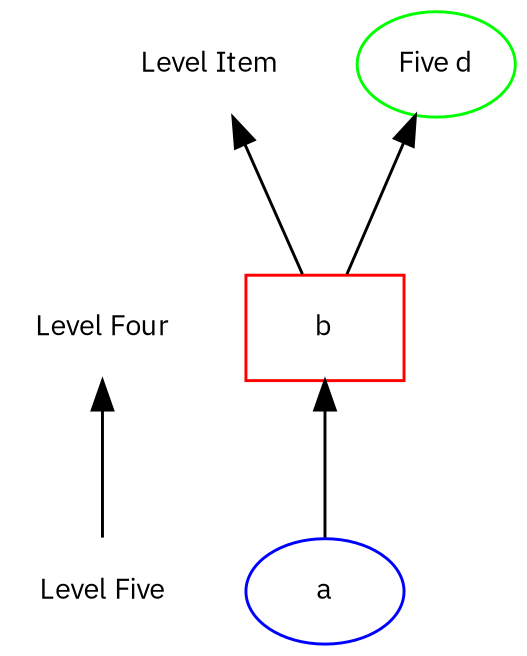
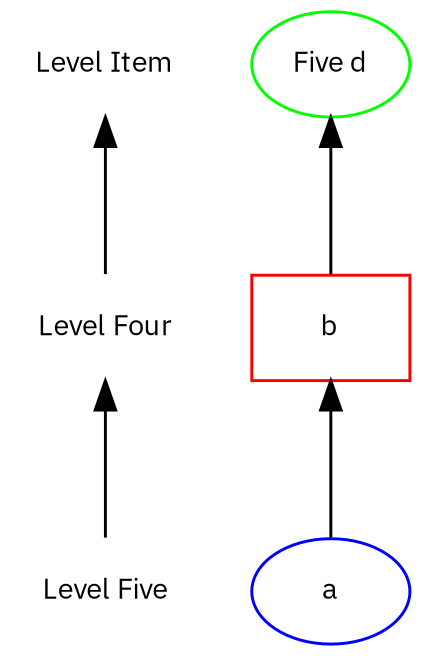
edge "b" -> "Level Item": now "Level Four" -> "Level Item"
